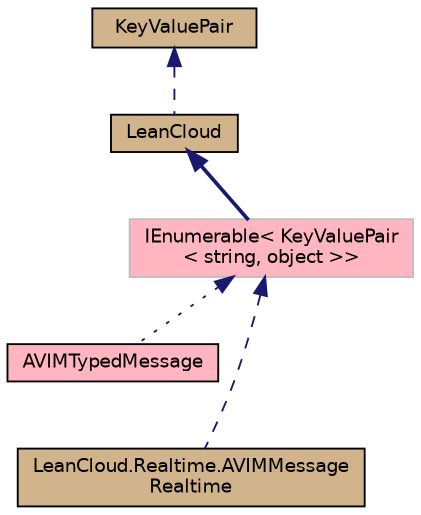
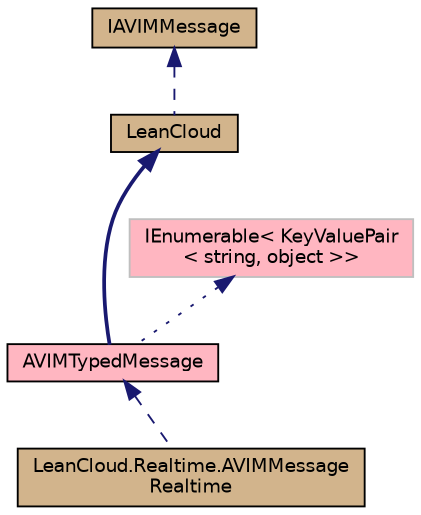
node "KeyValuePair": label "KeyValuePair" -> "IAVIMMessage"
edge "IEnumerable< KeyValuePair < string, object >>" -> "LeanCloud": now "AVIMTypedMessage" -> "LeanCloud"
edge "LeanCloud.Realtime.AVIMMessage Realtime" -> "IEnumerable< KeyValuePair < string, object >>": now "LeanCloud.Realtime.AVIMMessage Realtime" -> "AVIMTypedMessage"
